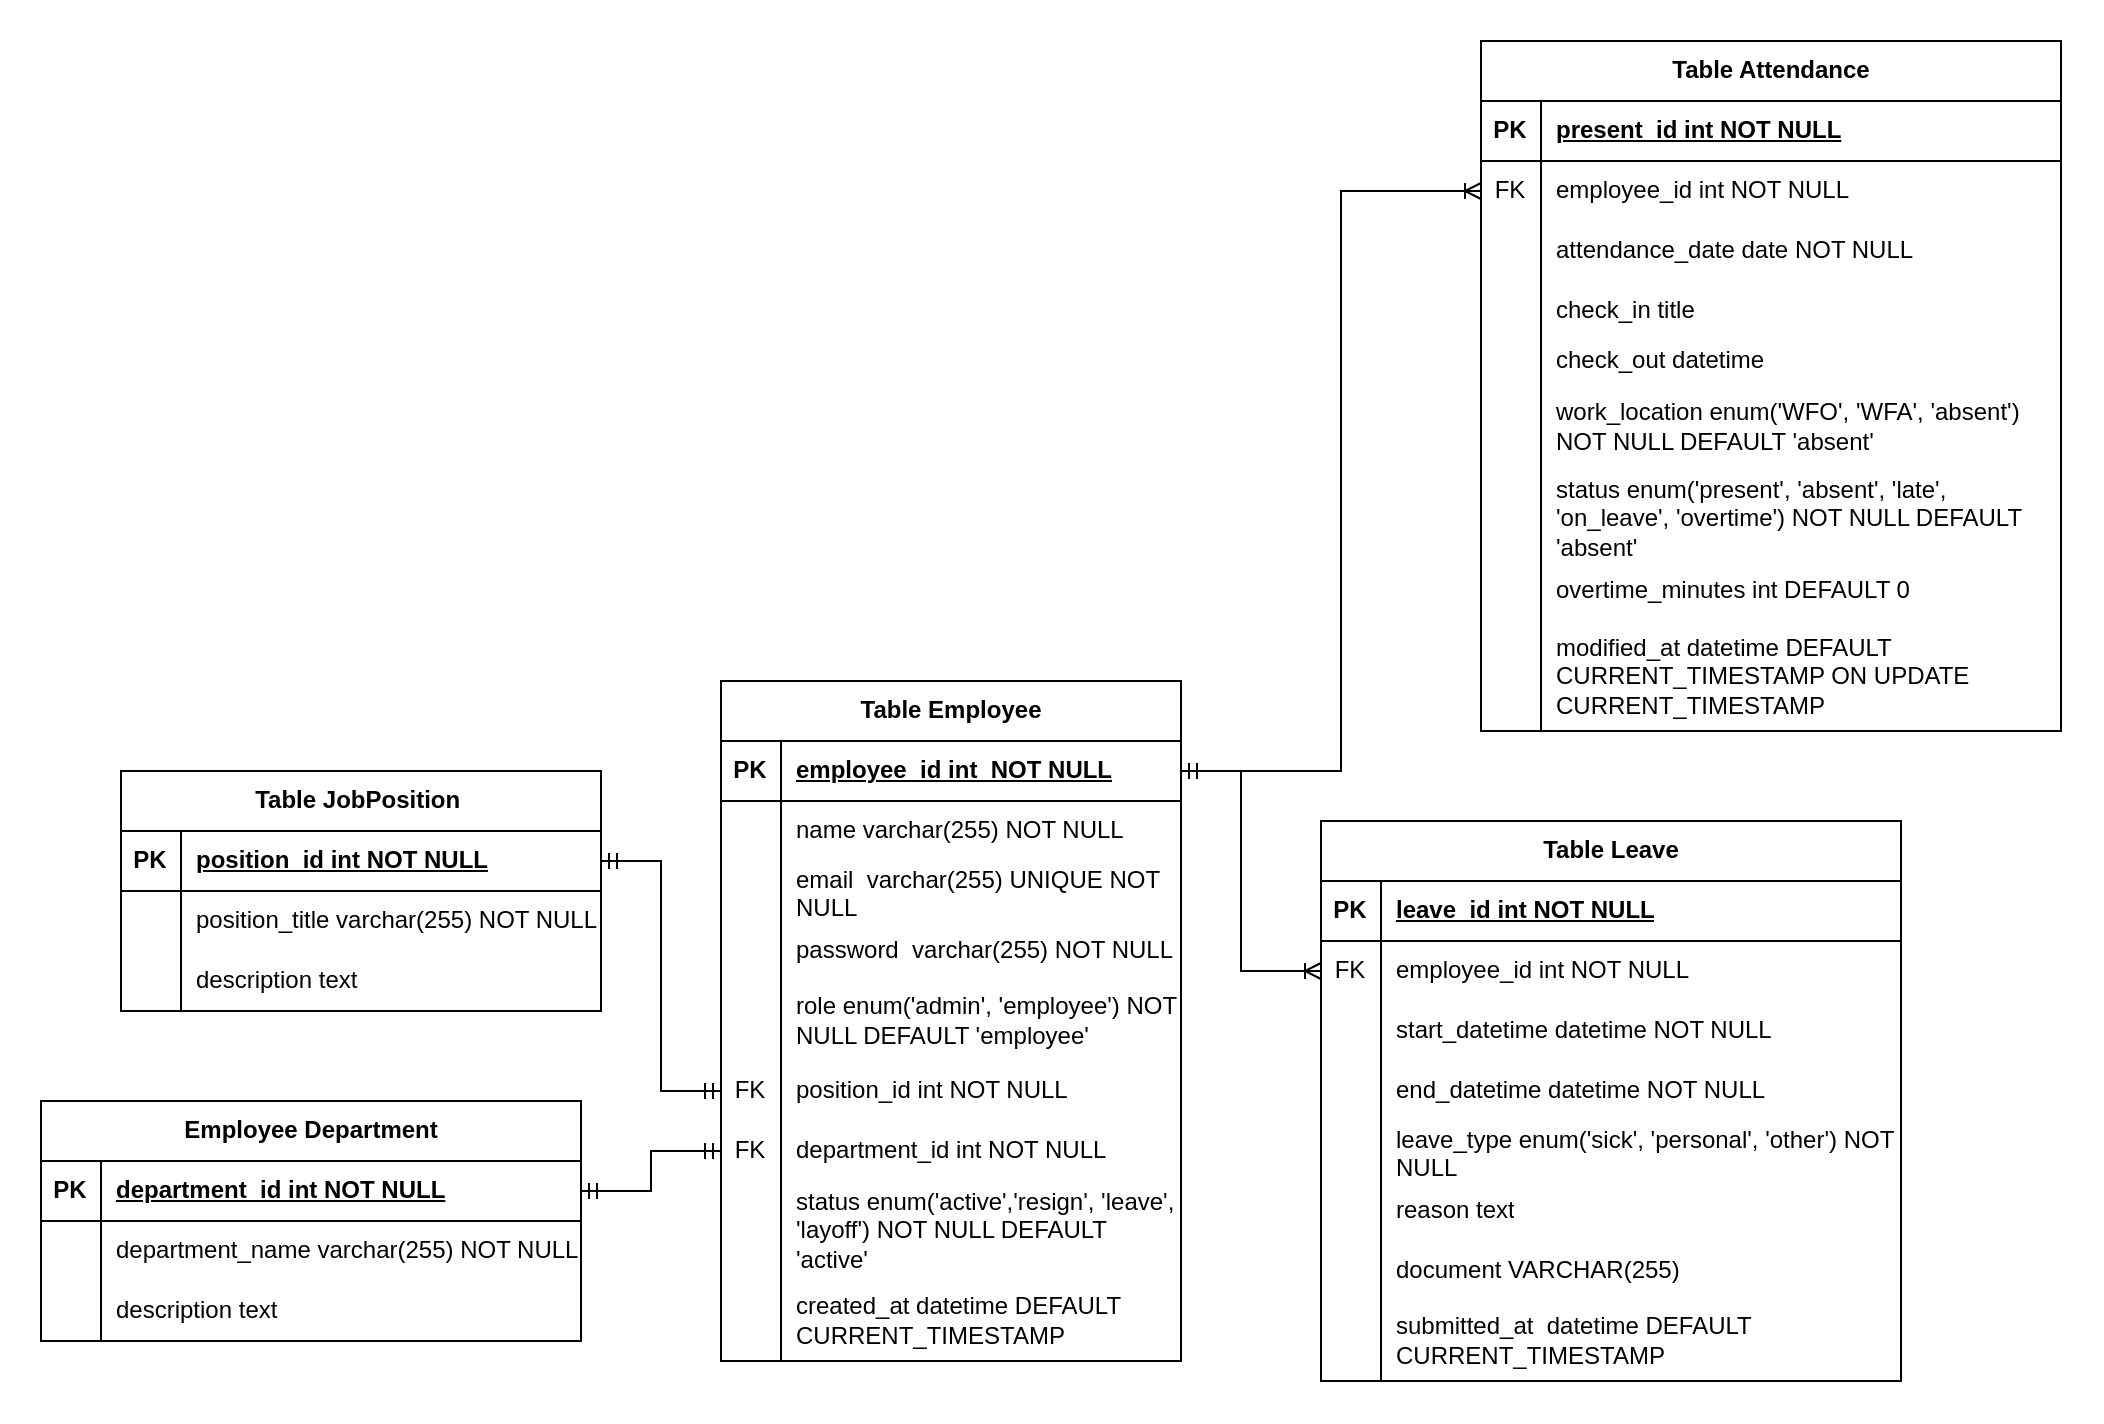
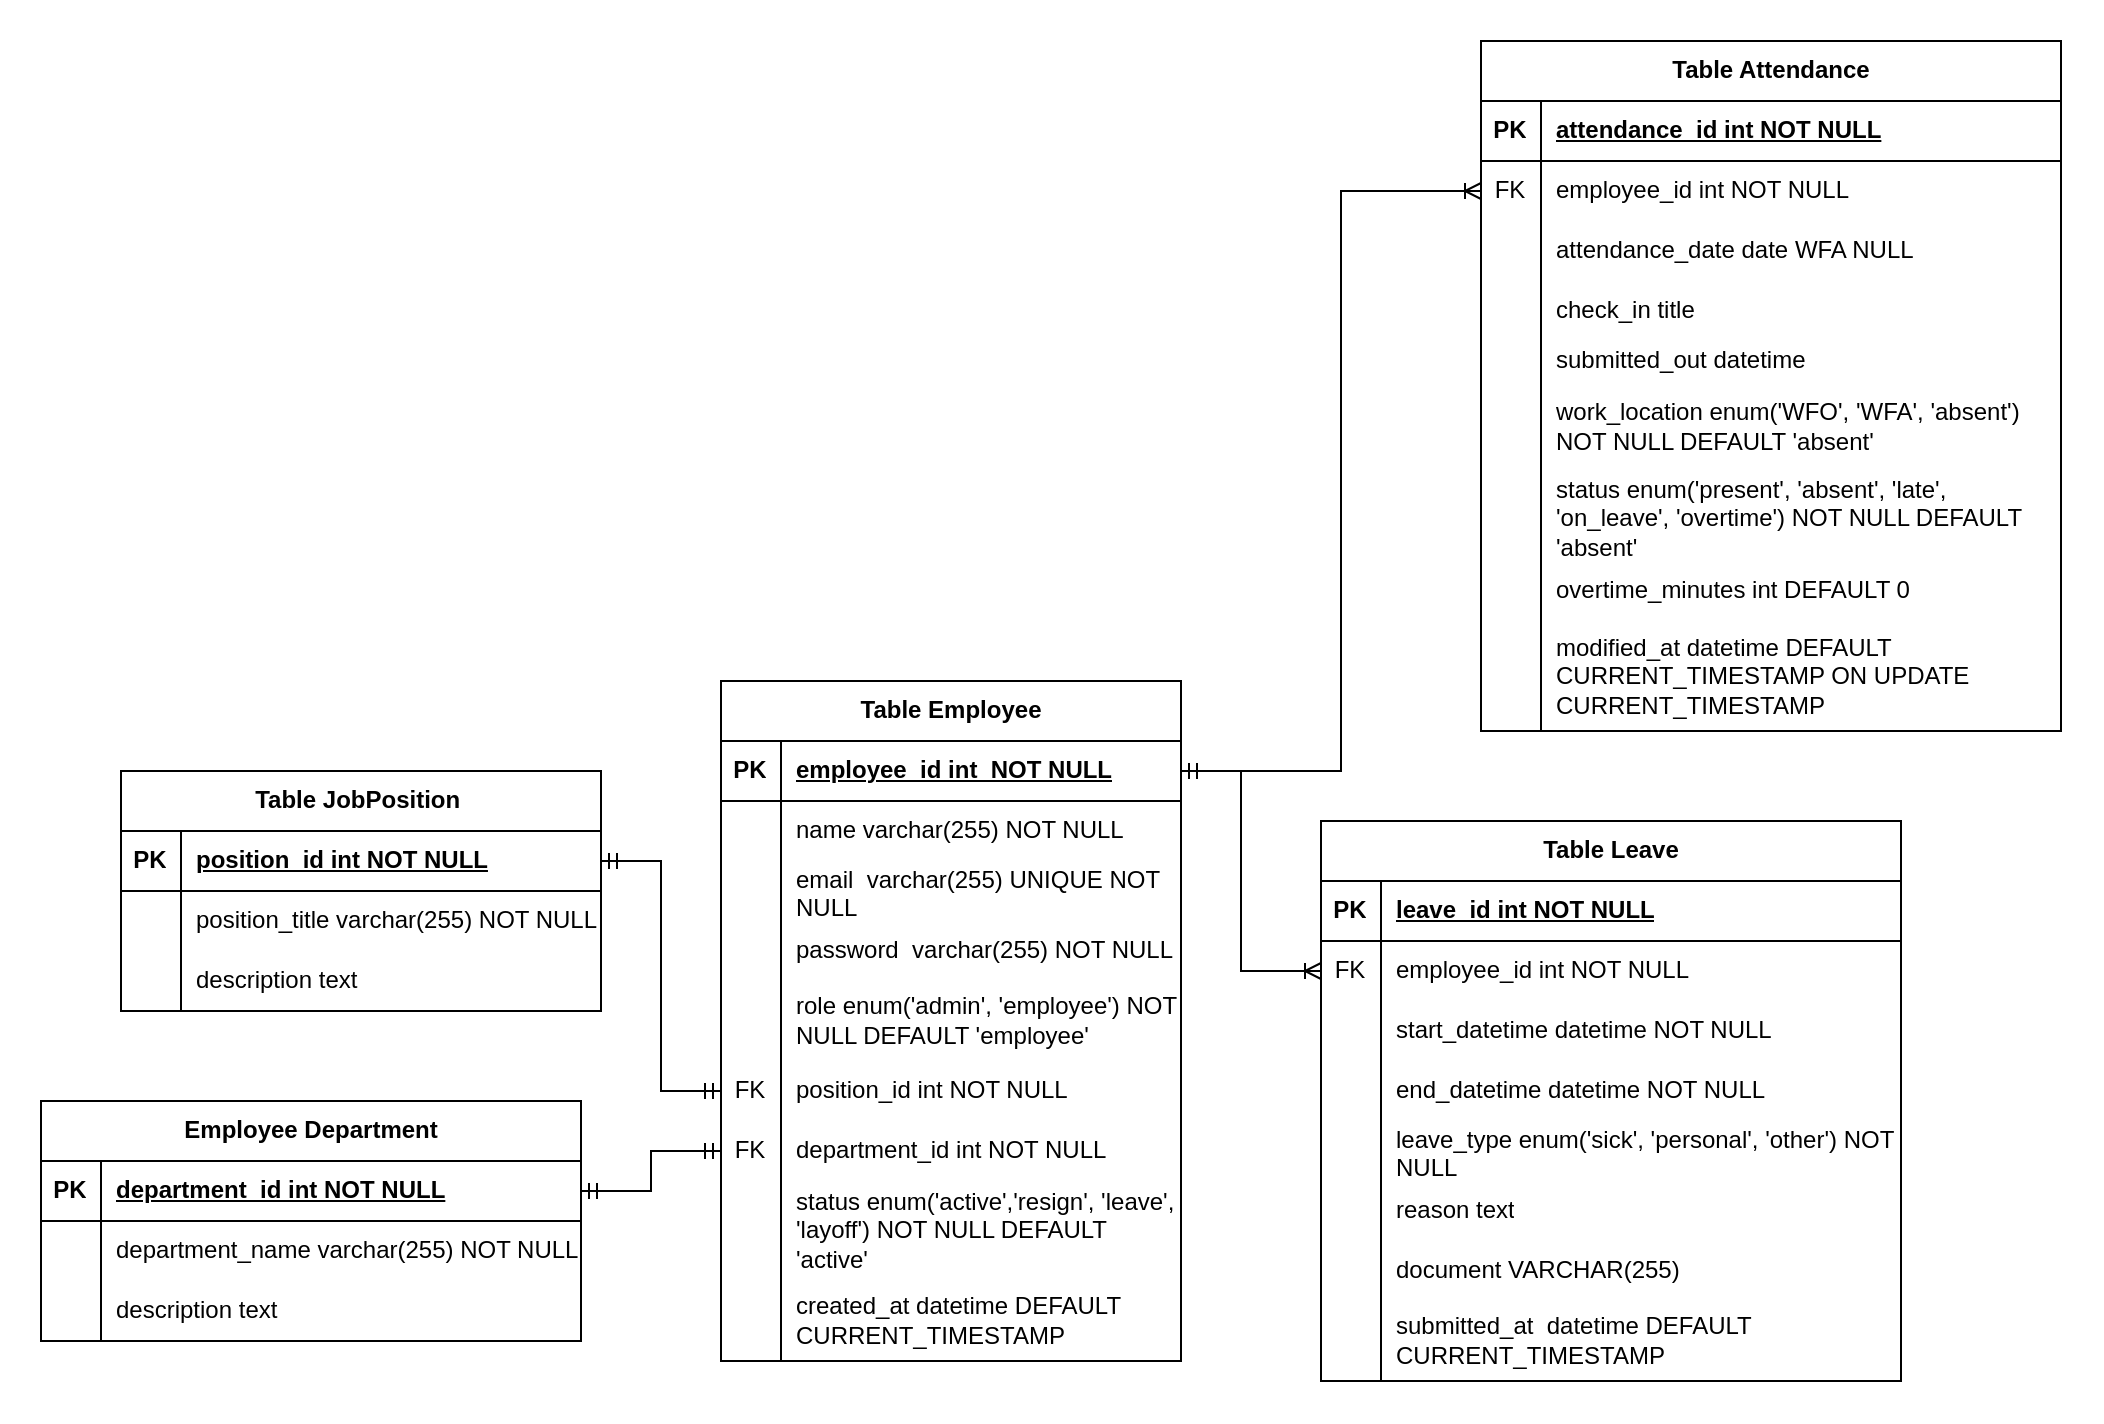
node "present_id int NOT NULL": label "present_id int NOT NULL" -> "attendance_id int NOT NULL"
node "attendance_date date NOT NULL": label "attendance_date date NOT NULL" -> "attendance_date date WFA NULL"
node "check_out datetime": label "check_out datetime" -> "submitted_out datetime"
